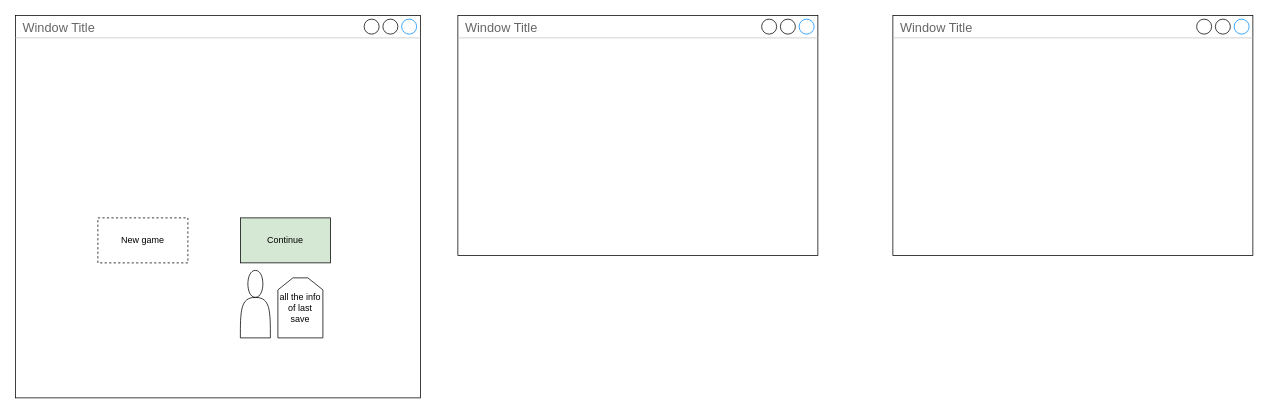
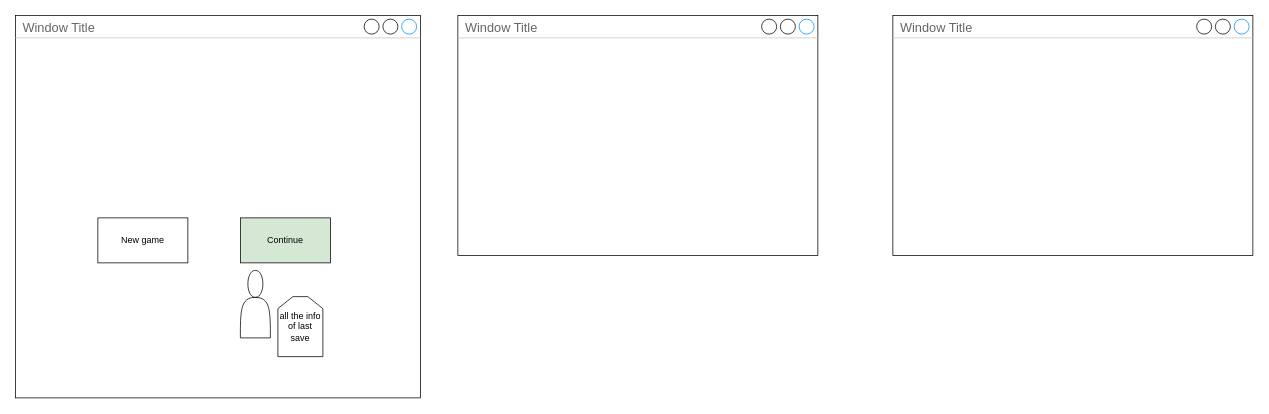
node "New game": style dashed -> solid
node "all the info of last save": moved (300, 308) -> (300, 327)
